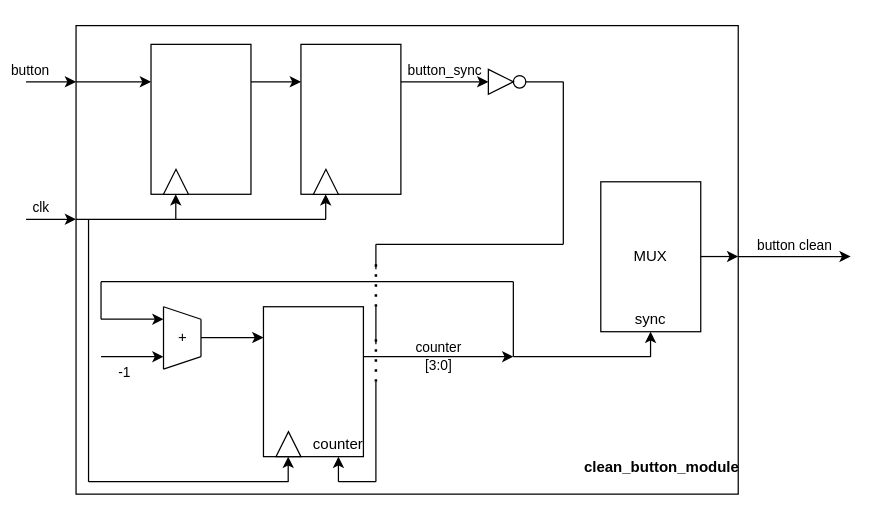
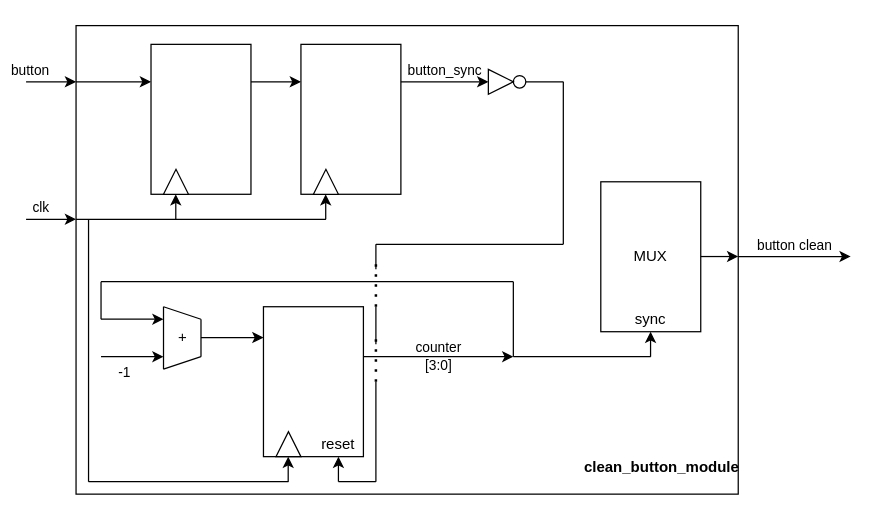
node "counter": label "counter" -> "reset"
